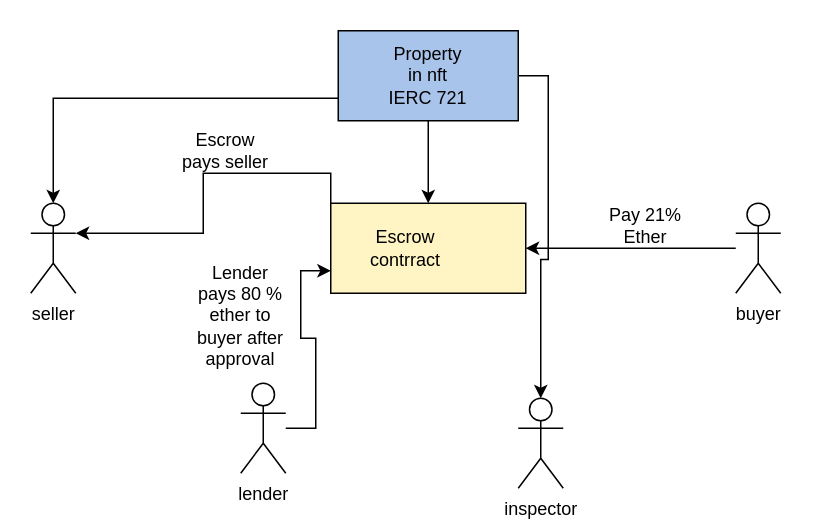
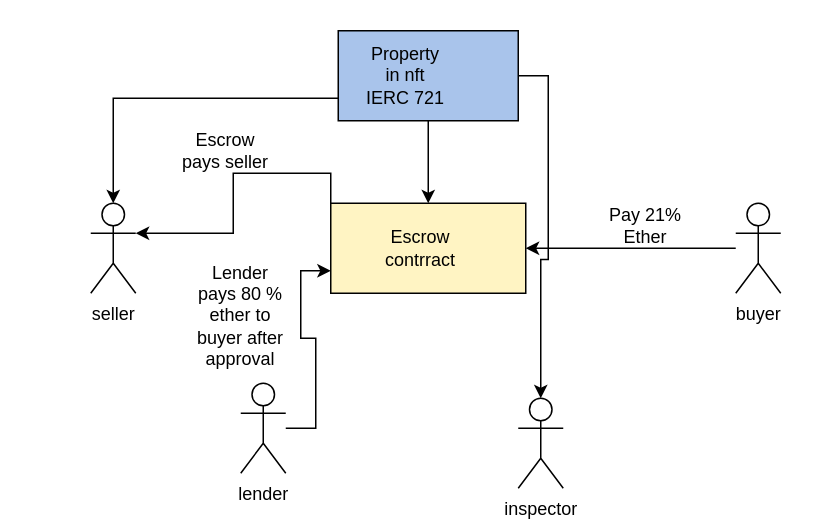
node "Property in nft IERC 721": moved (428, 76) -> (406, 76)
node "seller": moved (53, 248) -> (113, 248)
node "Escrow contrract": moved (406, 248) -> (421, 248)
